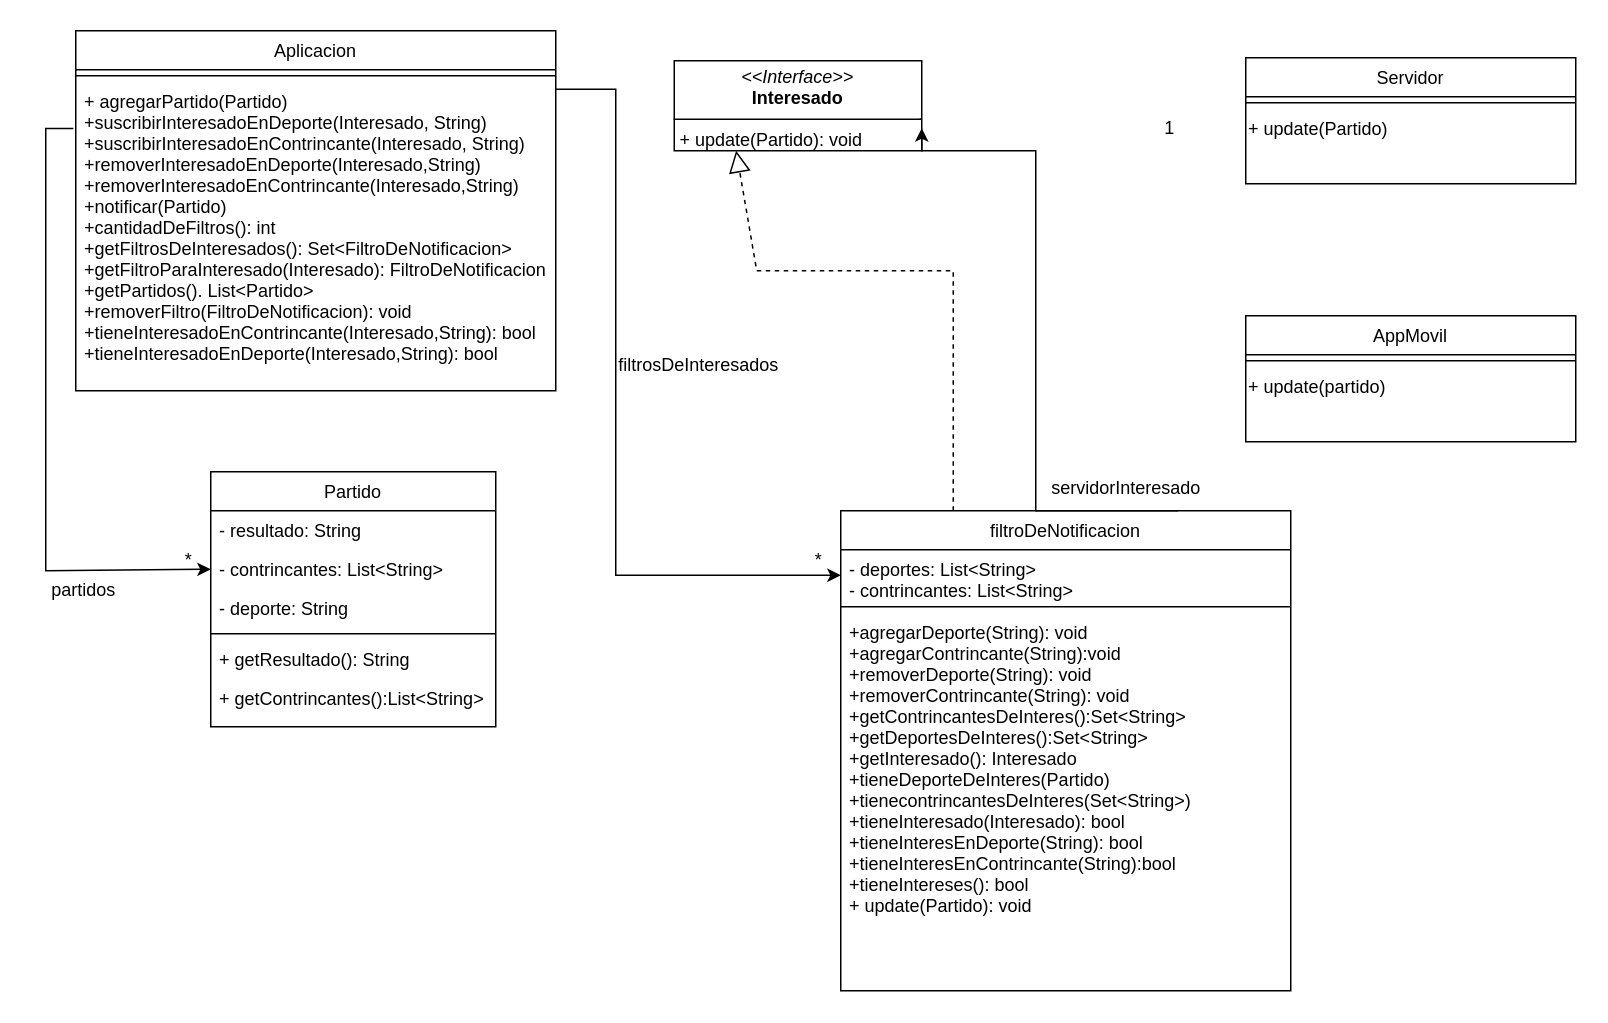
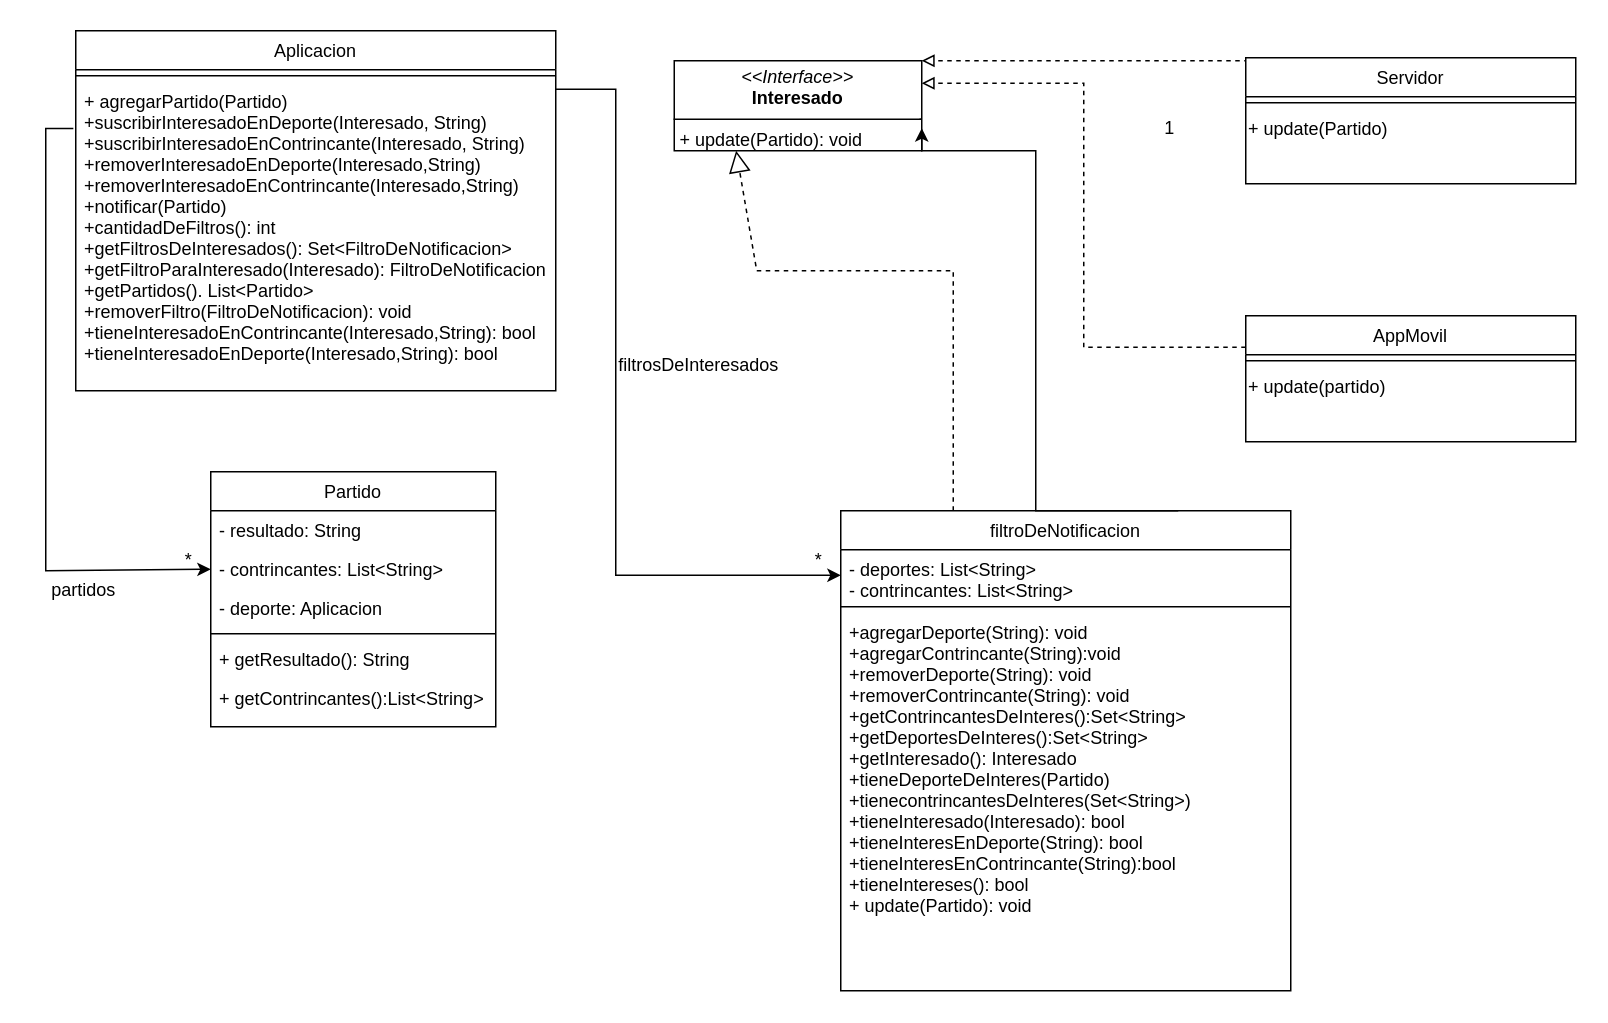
edge "Servidor" -> "<<Interface>> Interesado + update(Partido): void": added
edge "AppMovil" -> "<<Interface>> Interesado + update(Partido): void": added
node "servidorInteresado": removed
node "- deporte: String": label "- deporte: String" -> "- deporte: Aplicacion"
